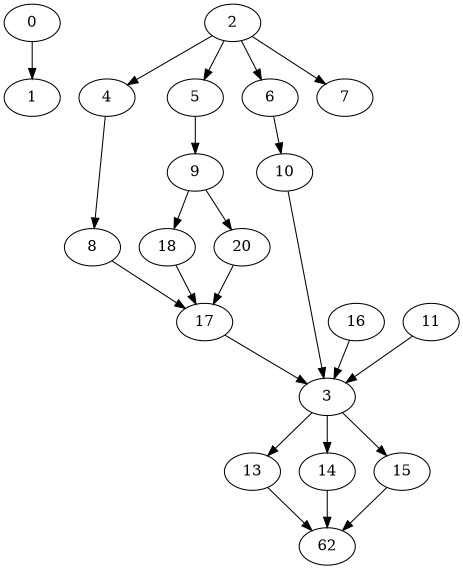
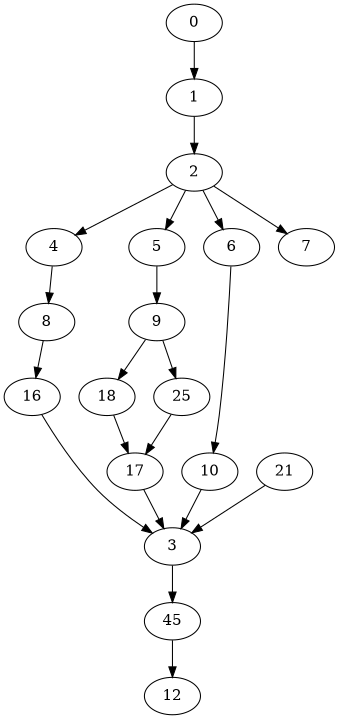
edge "1" -> "2": added
node "20": label "20" -> "25"
edge "8" -> "17": now "8" -> "16"
node "11": label "11" -> "21"
node "13": removed
node "14": removed
node "15": label "15" -> "45"
node "62": label "62" -> "12"
